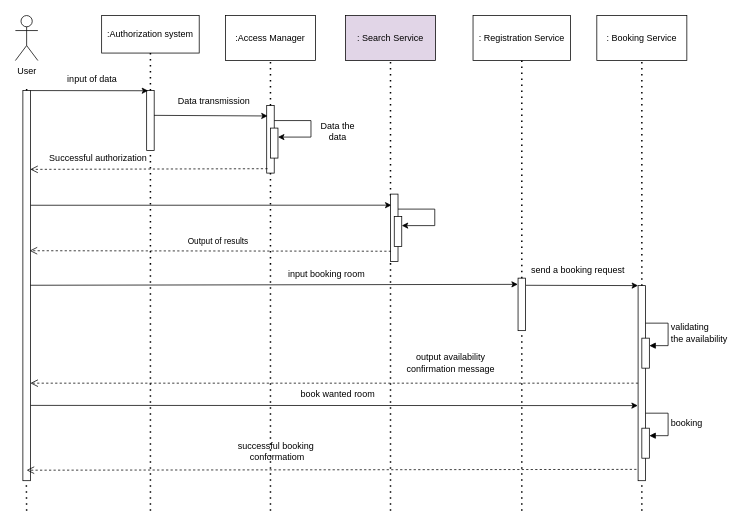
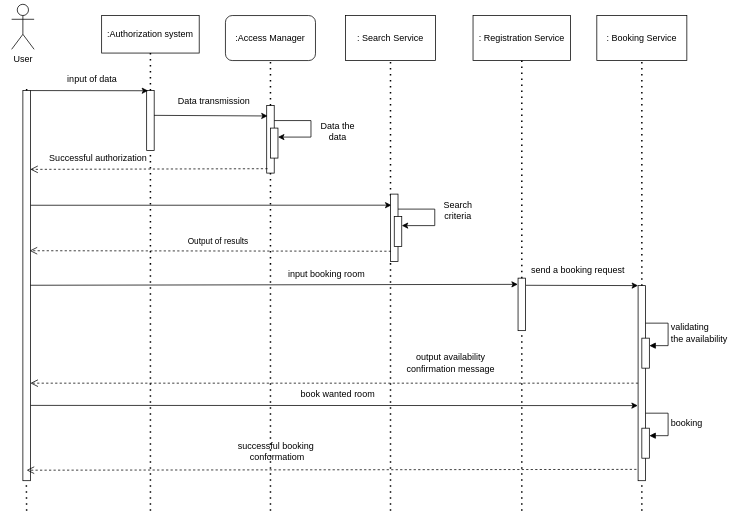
node "User": moved (27, 38) -> (23, 27)
node ":Access Manager": shape rectangle -> rounded rectangle
node ": Search Service": fillcolor #e1d5e7 -> #ffffff
node "Search criteria": added
